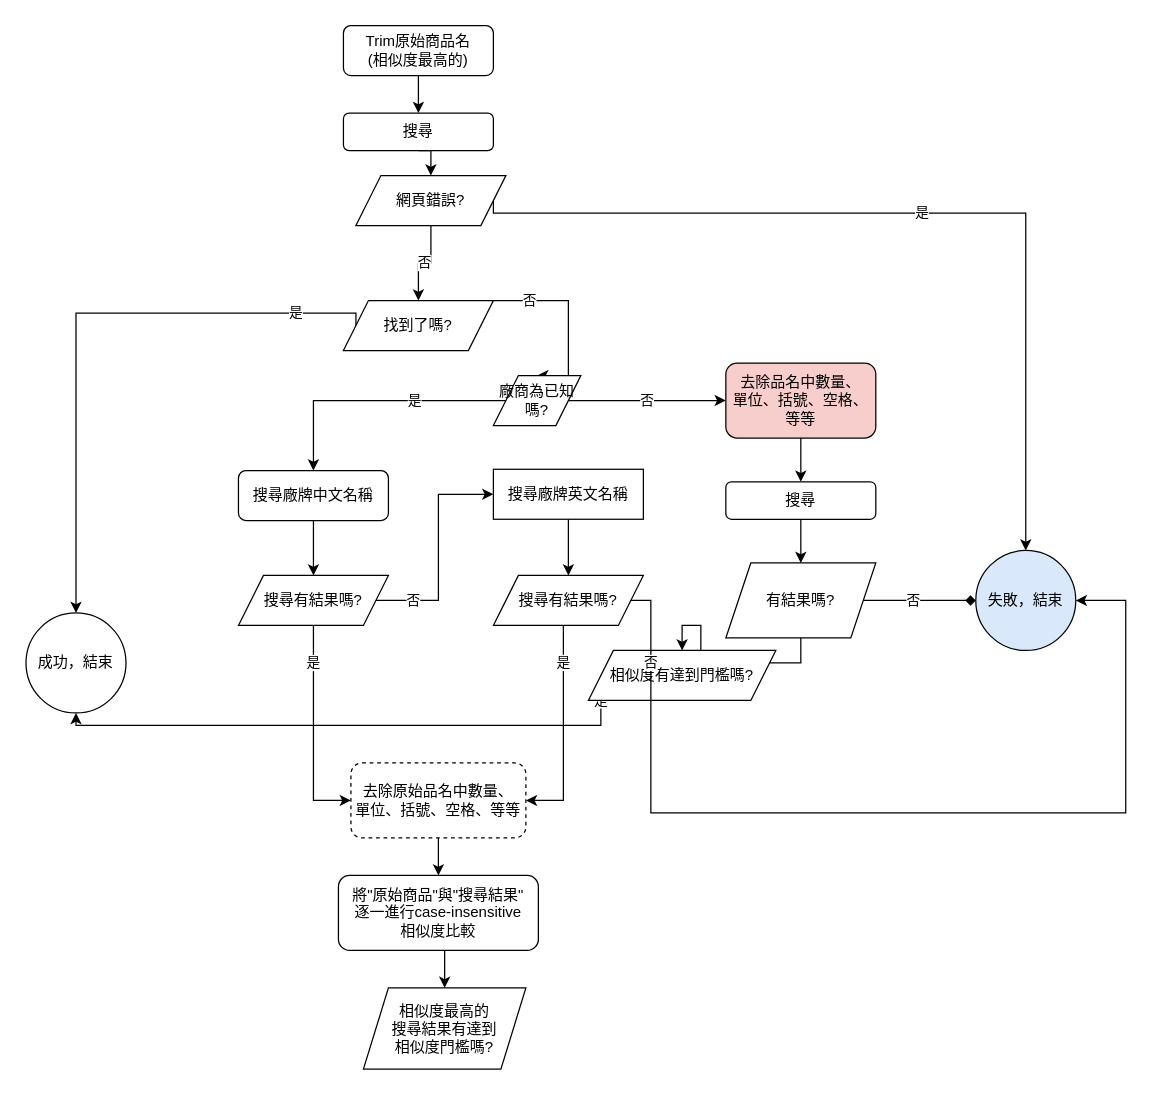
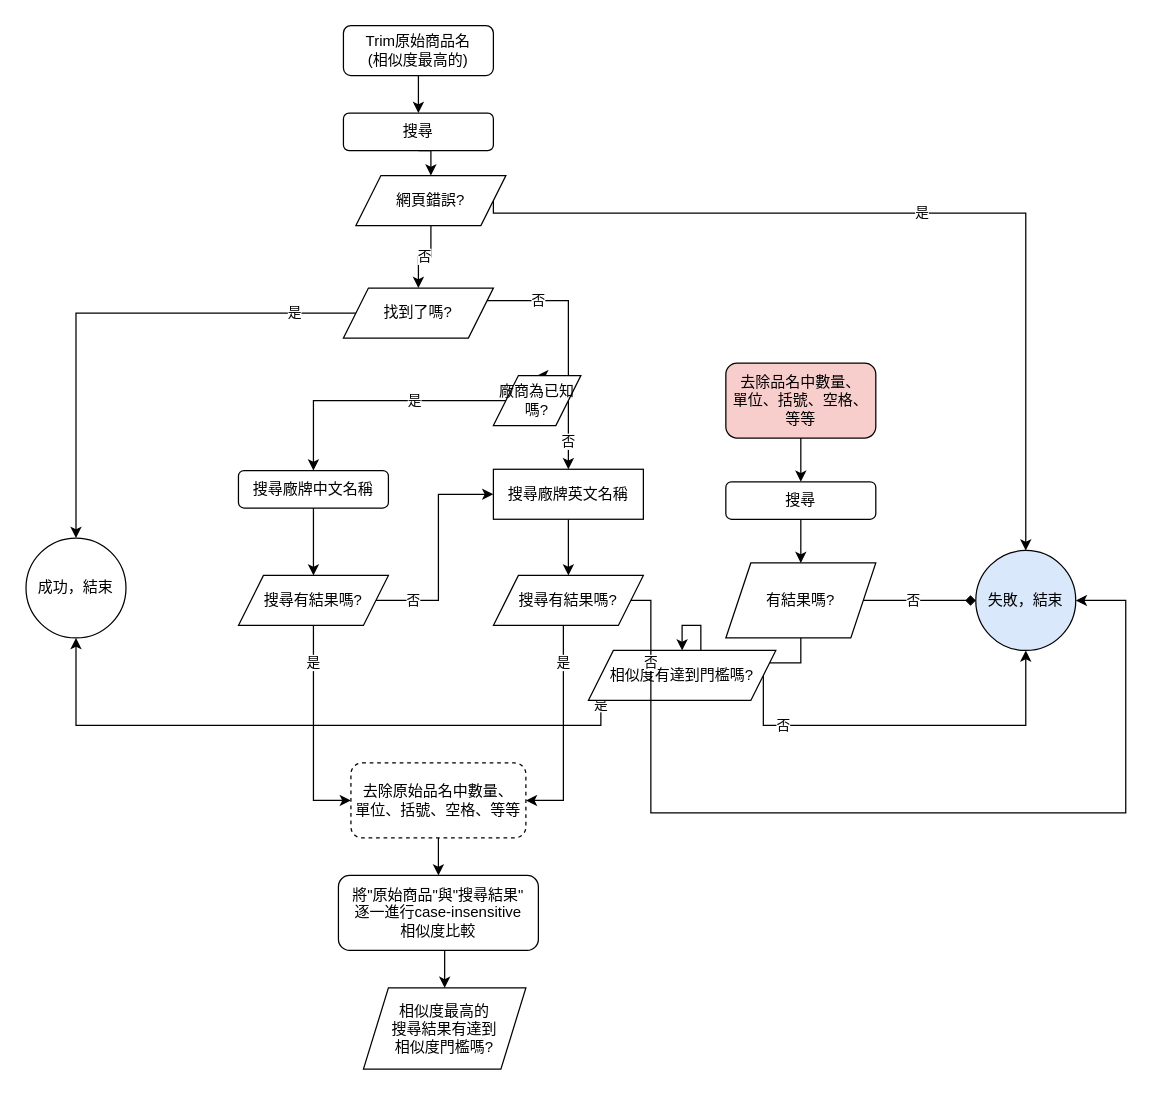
node "找到了嗎?": moved (418, 326) -> (418, 313)
edge "廠商為已知嗎?" -> "去除品名中數量、 單位、括號、空格、等等": now "廠商為已知嗎?" -> "搜尋廠牌英文名稱"
node "搜尋廠牌中文名稱": size 150x50 -> 150x38
node "成功，結束": moved (76, 663) -> (76, 588)
edge "相似度有達到門檻嗎?" -> "失敗，結束": added, label "否"
